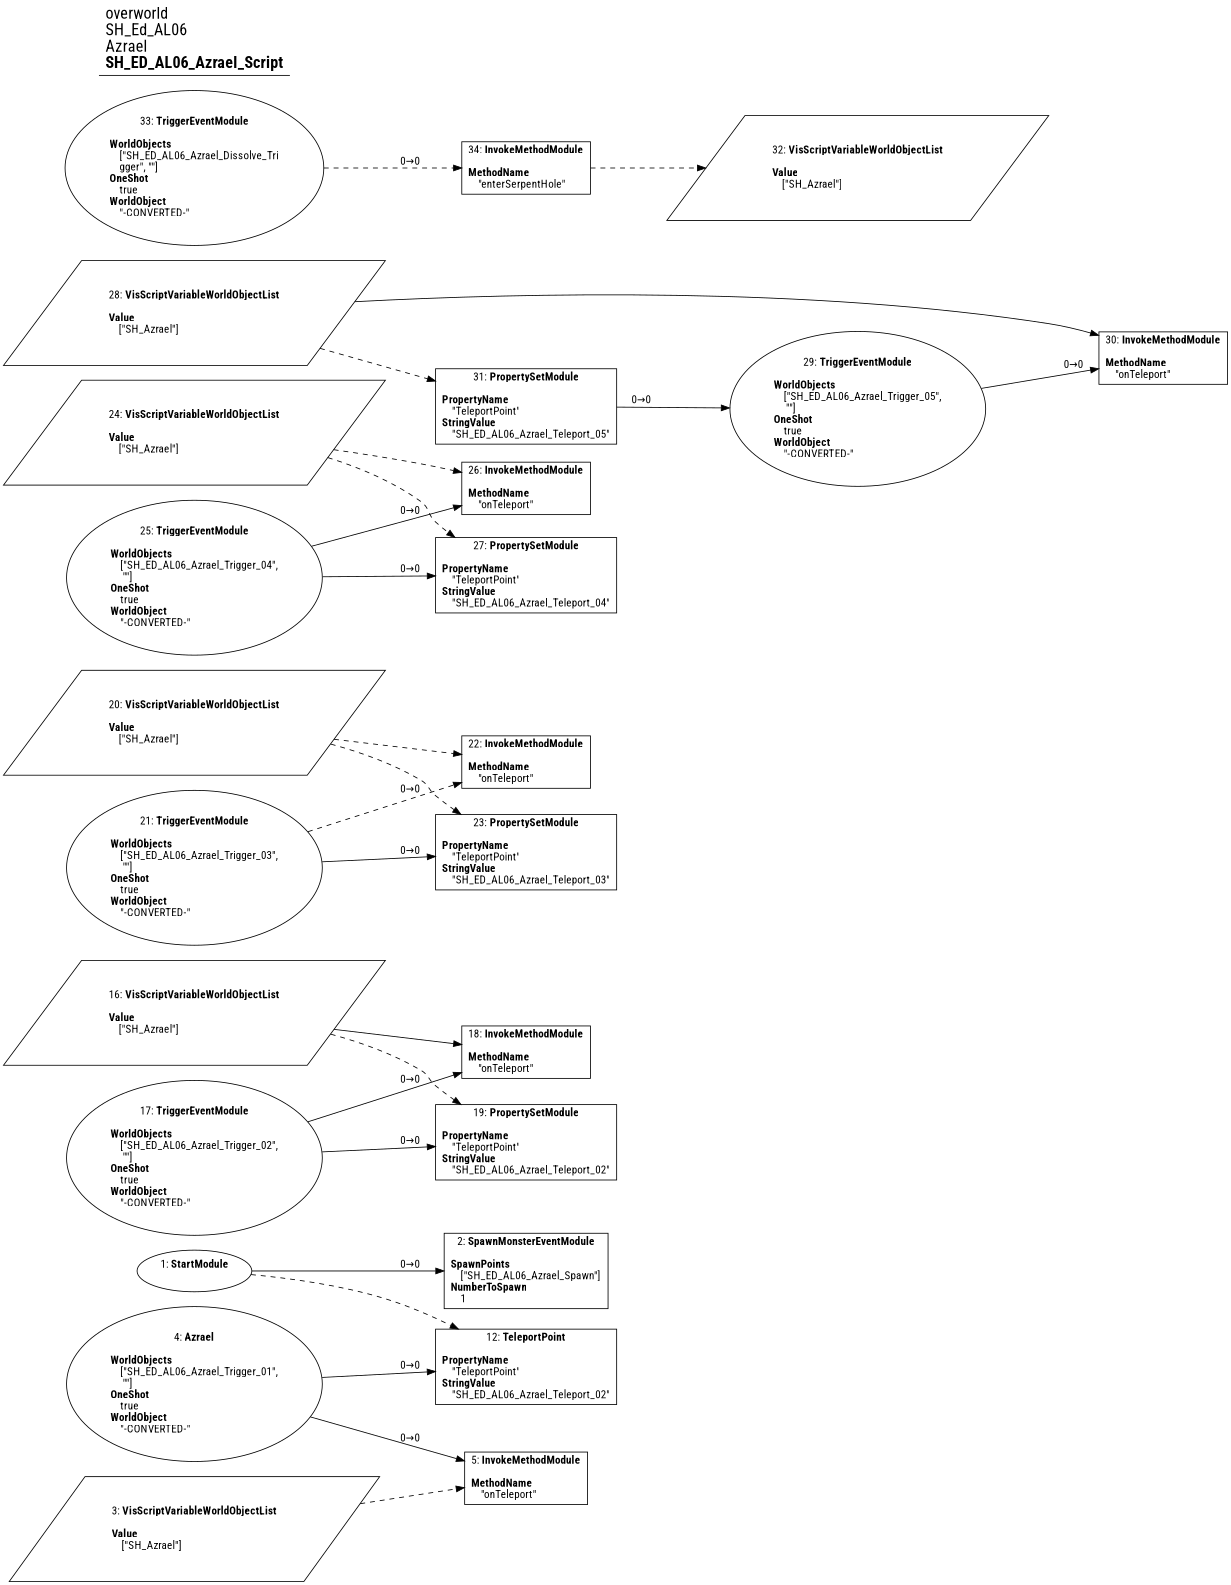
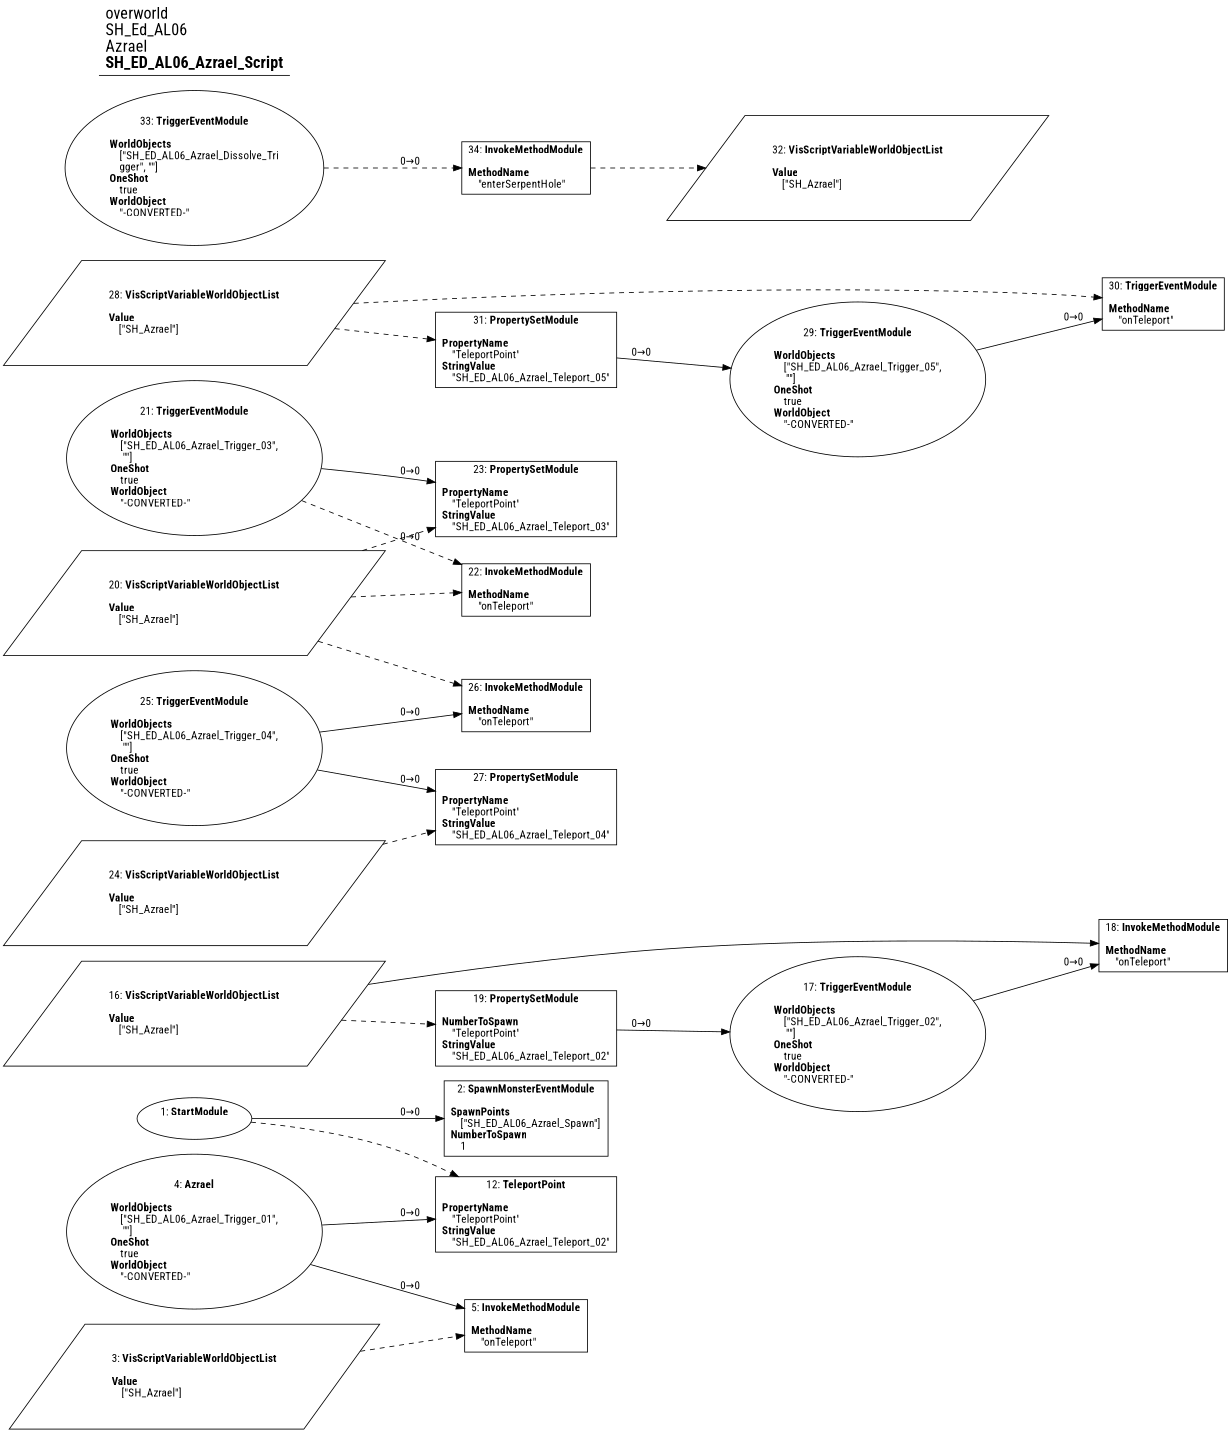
edge "28:" -> "30:": style solid -> dashed
node "30:": text "InvokeMethodModule" -> "TriggerEventModule"
edge "24:" -> "26:": now "20:" -> "26:"
node "19:": text "PropertyName" -> "NumberToSpawn"
edge "17:" -> "19:": reversed
